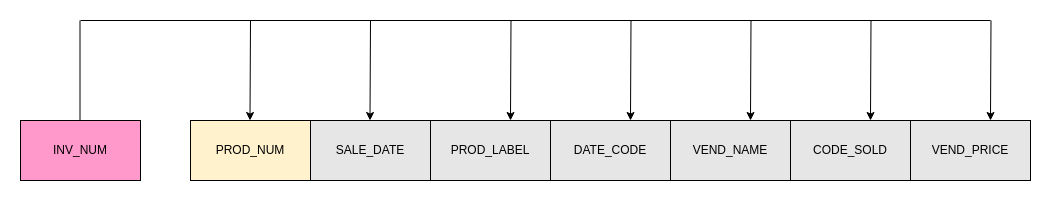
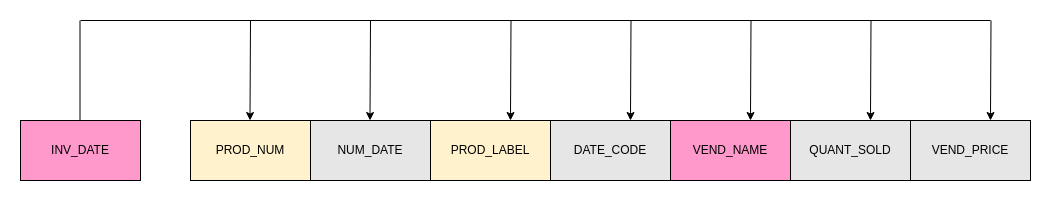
node "INV_NUM": label "INV_NUM" -> "INV_DATE"
node "SALE_DATE": label "SALE_DATE" -> "NUM_DATE"
node "PROD_LABEL": fillcolor #e6e6e6 -> #fff2cc
node "VEND_NAME": fillcolor #e6e6e6 -> #ff99cc
node "CODE_SOLD": label "CODE_SOLD" -> "QUANT_SOLD"
